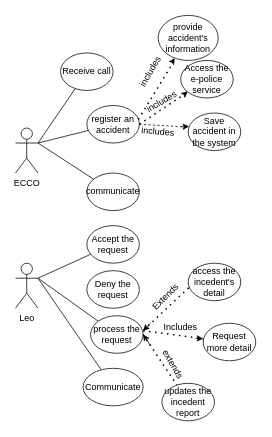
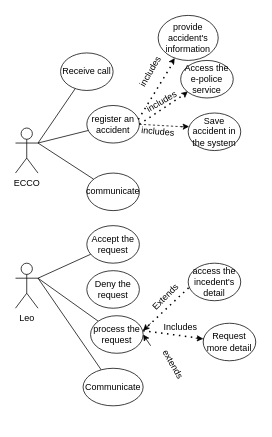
edge "process the request" -- "updates the incedent report": removed
node "updates the incedent report": removed
